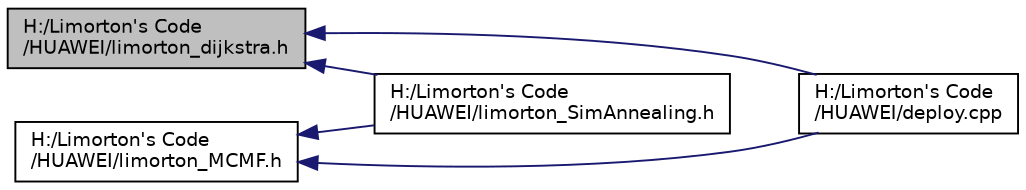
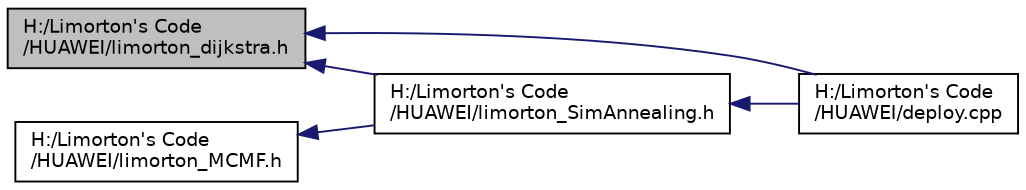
edge "H:/Limorton's Code /HUAWEI/deploy.cpp" -> "H:/Limorton's Code /HUAWEI/limorton_MCMF.h": now "H:/Limorton's Code /HUAWEI/deploy.cpp" -> "H:/Limorton's Code /HUAWEI/limorton_SimAnnealing.h"
